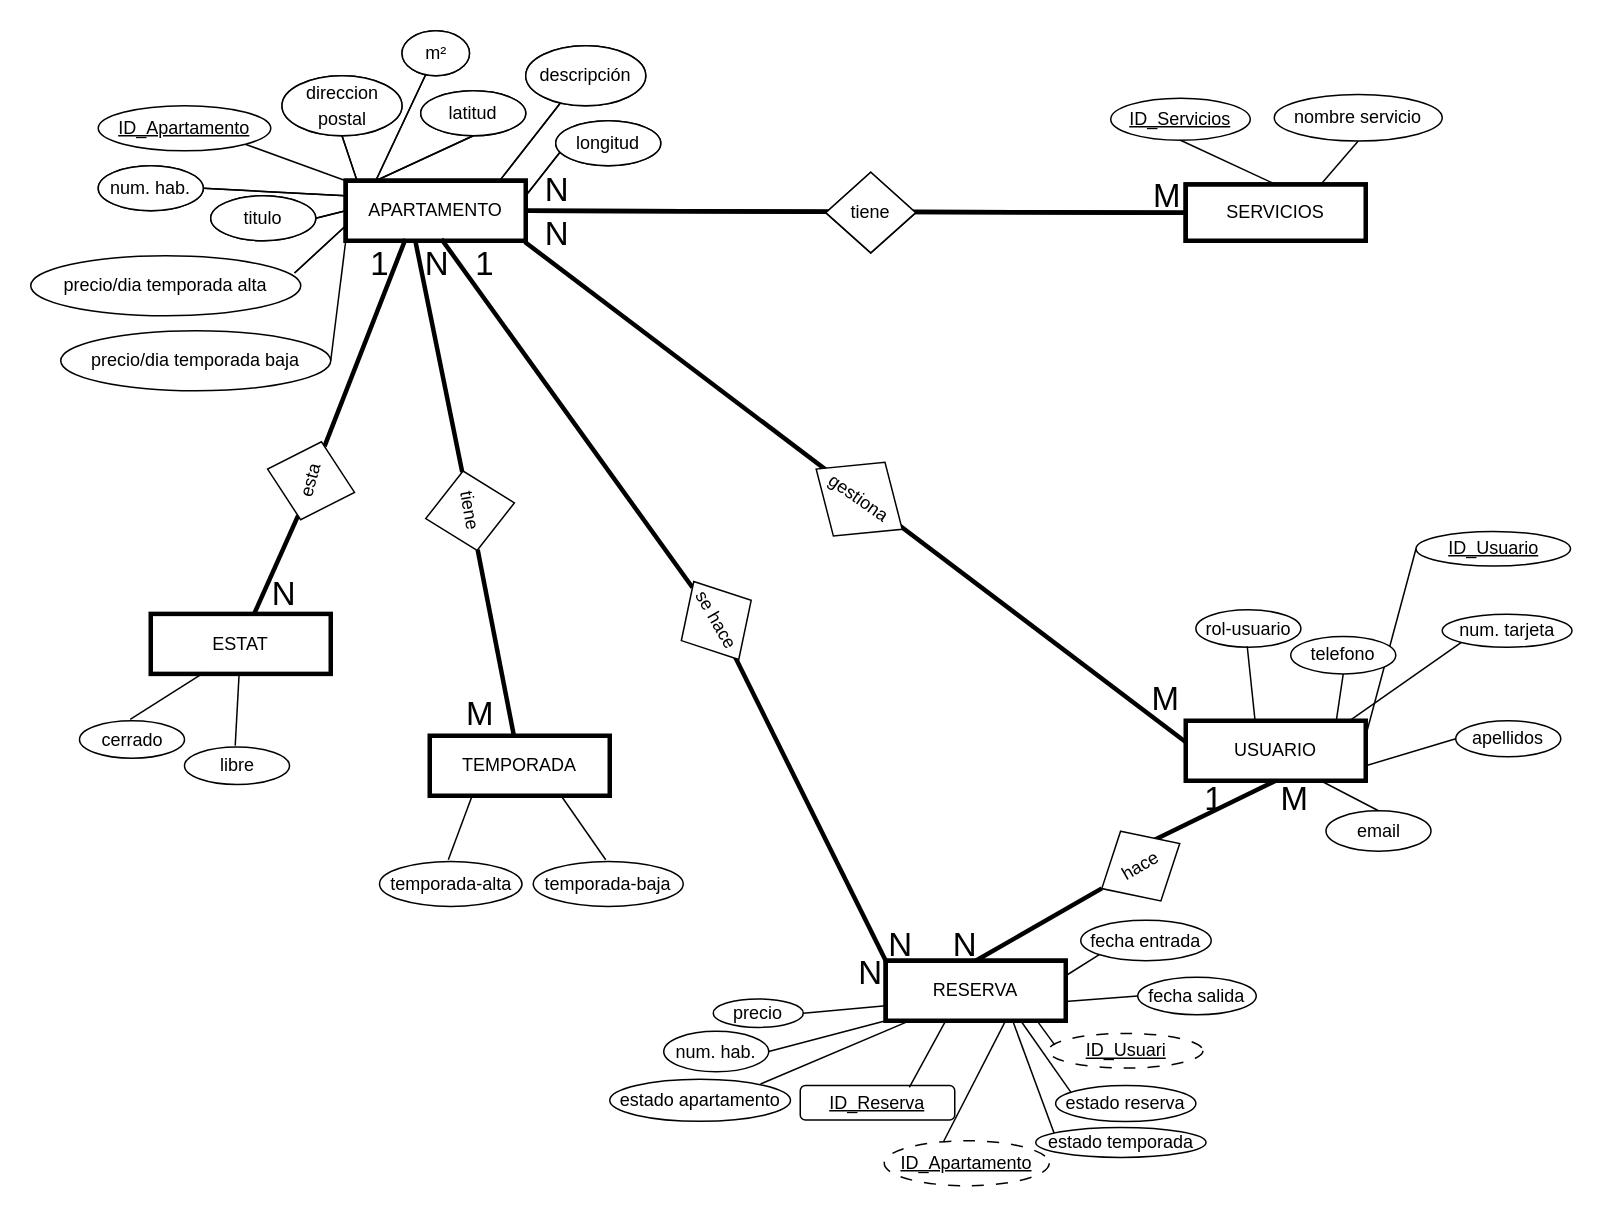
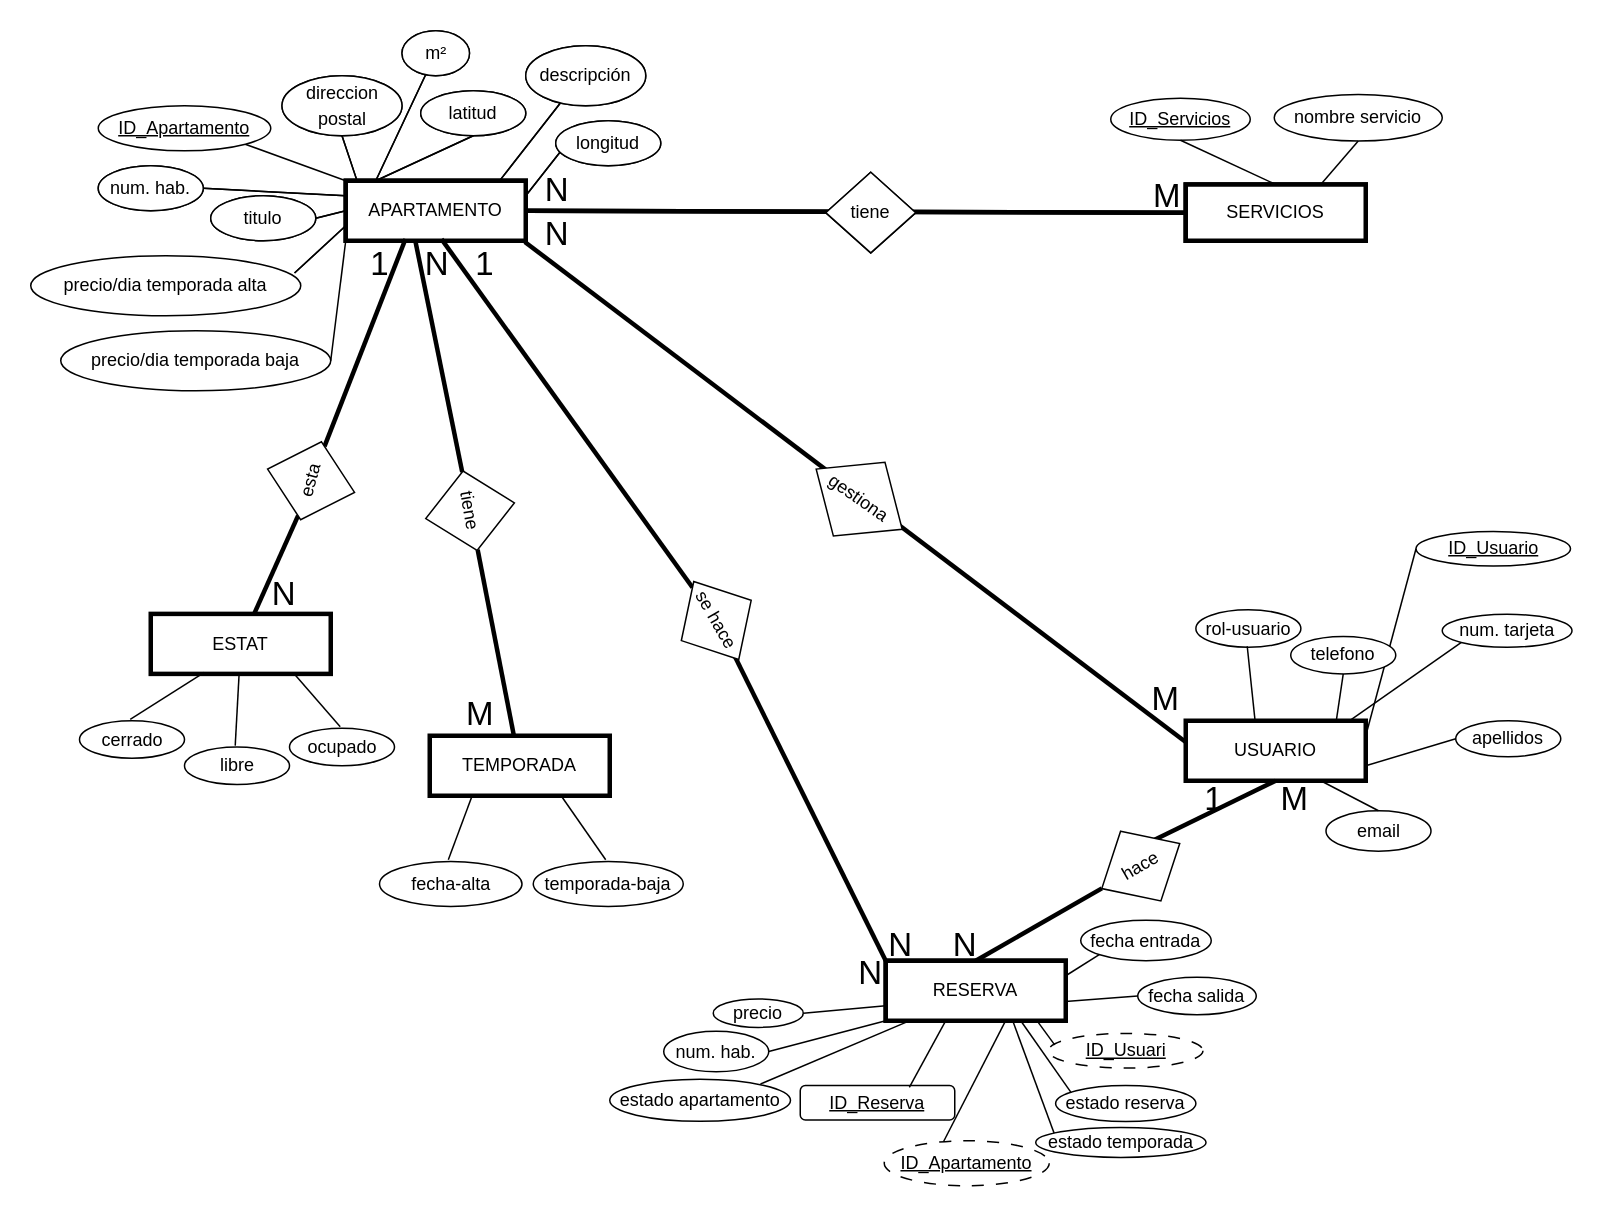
edge "ESTAT" -- "ocupado": added
node "ocupado": added
node "temporada-alta": label "temporada-alta" -> "fecha-alta"
